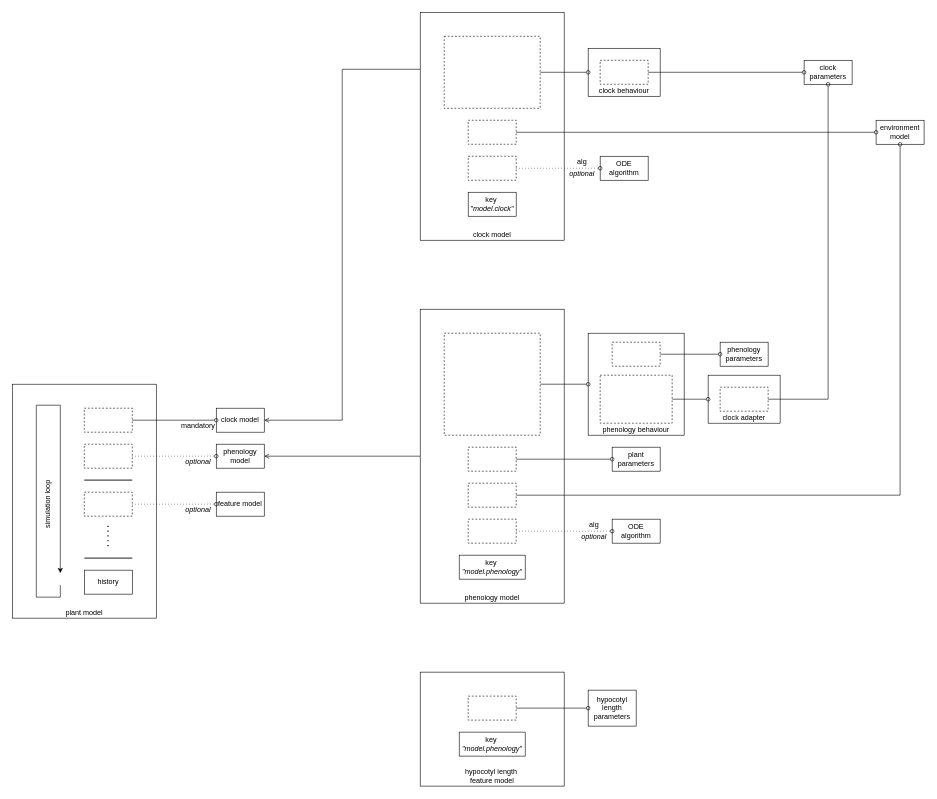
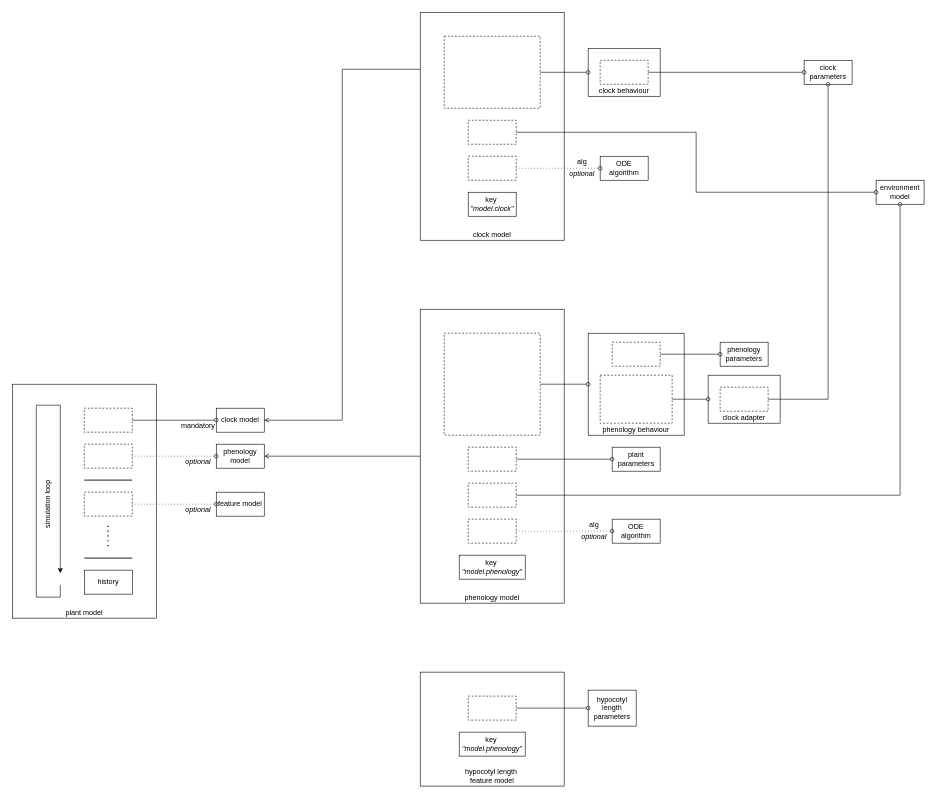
node "environment model": moved (900, 132) -> (900, 192)
